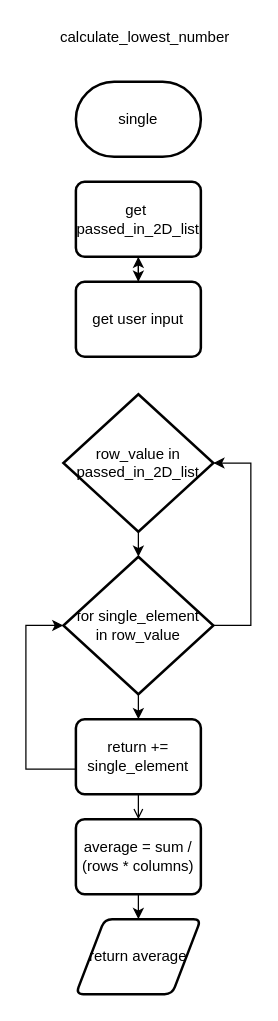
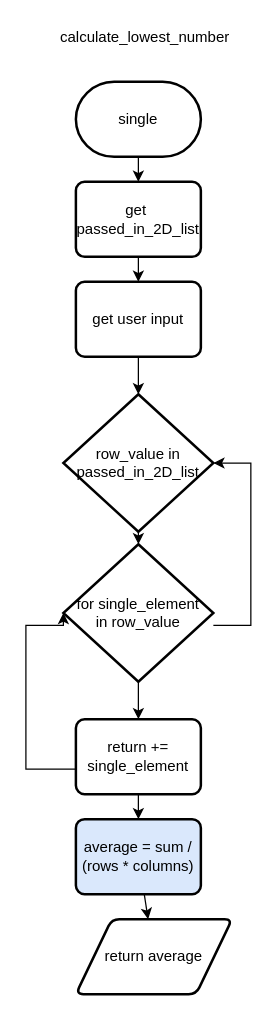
edge "single" -> "get passed_in_2D_list": added
edge "get user input" -> "get passed_in_2D_list": now "get user input" -> "row_value in passed_in_2D_list"
node "for single_element in row_value": moved (138, 626) -> (138, 613)
edge "return += single_element" -> "average = sum / (rows * columns)": arrowhead open -> classic
node "average = sum / (rows * columns)": fillcolor #ffffff -> #dae8fc
node "return average": size 125x75 -> 156x75
